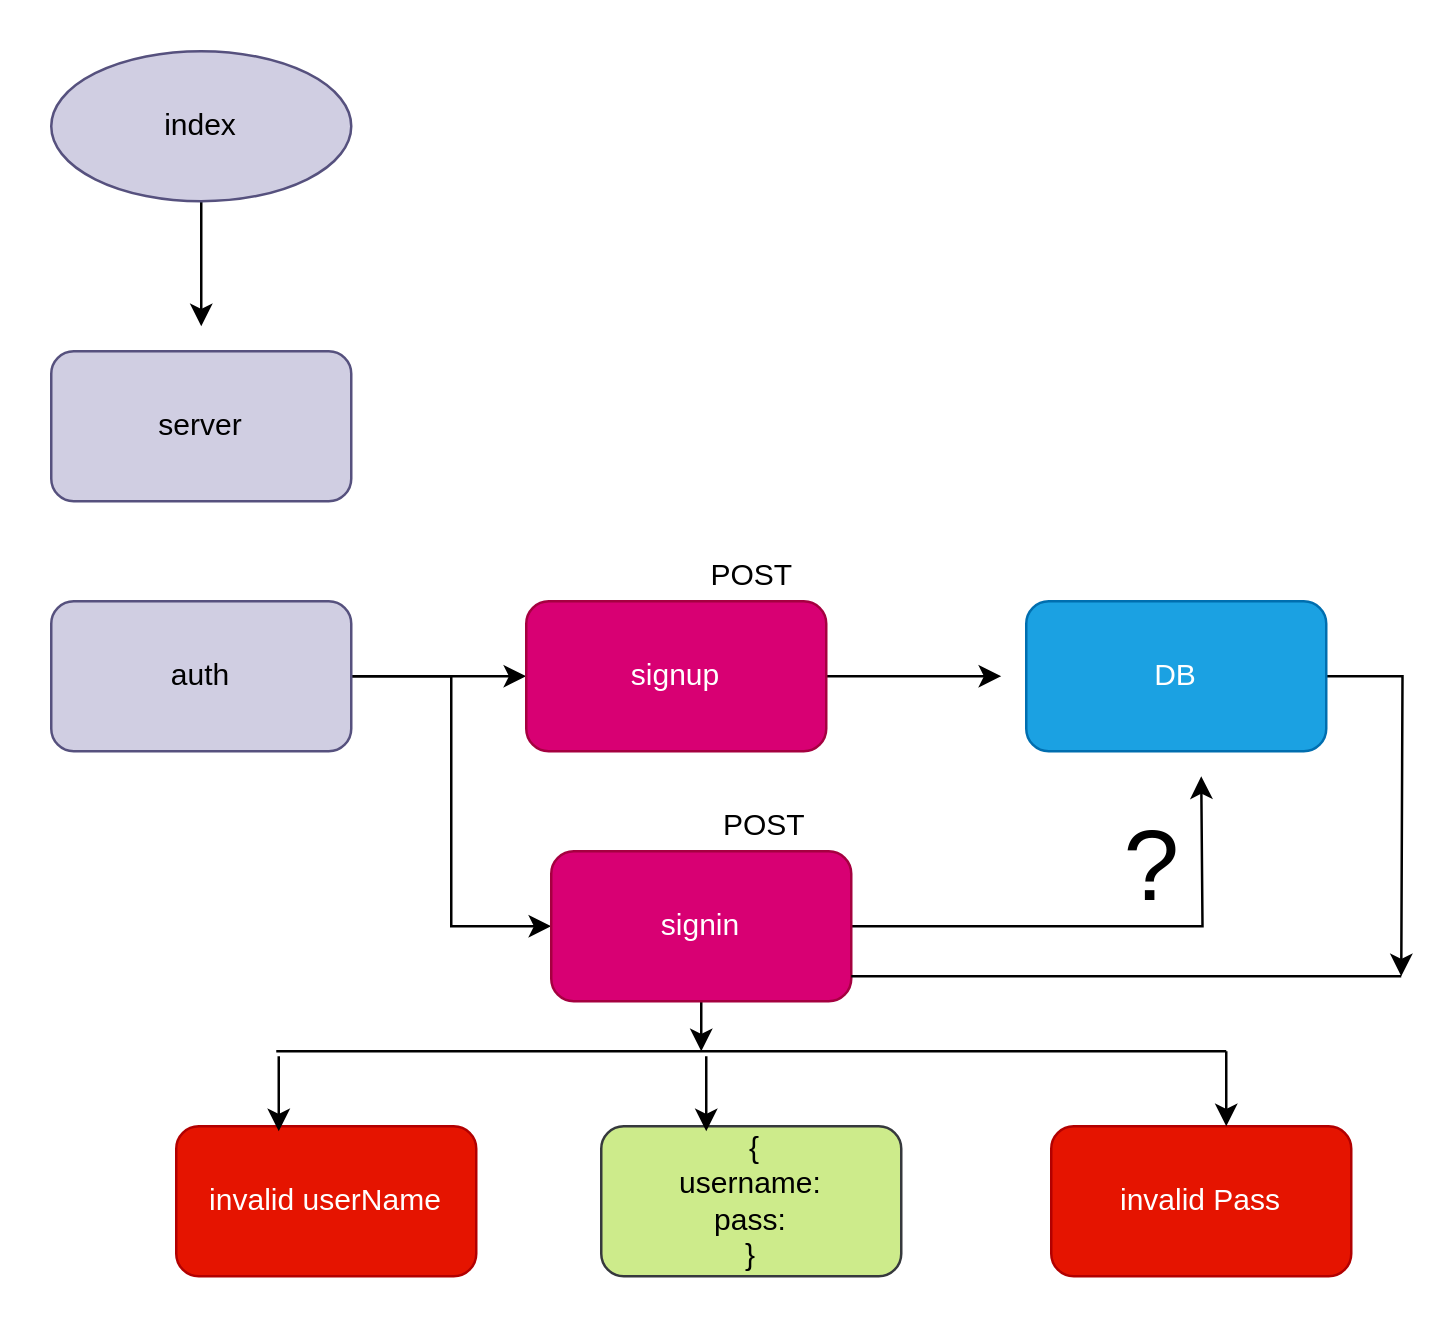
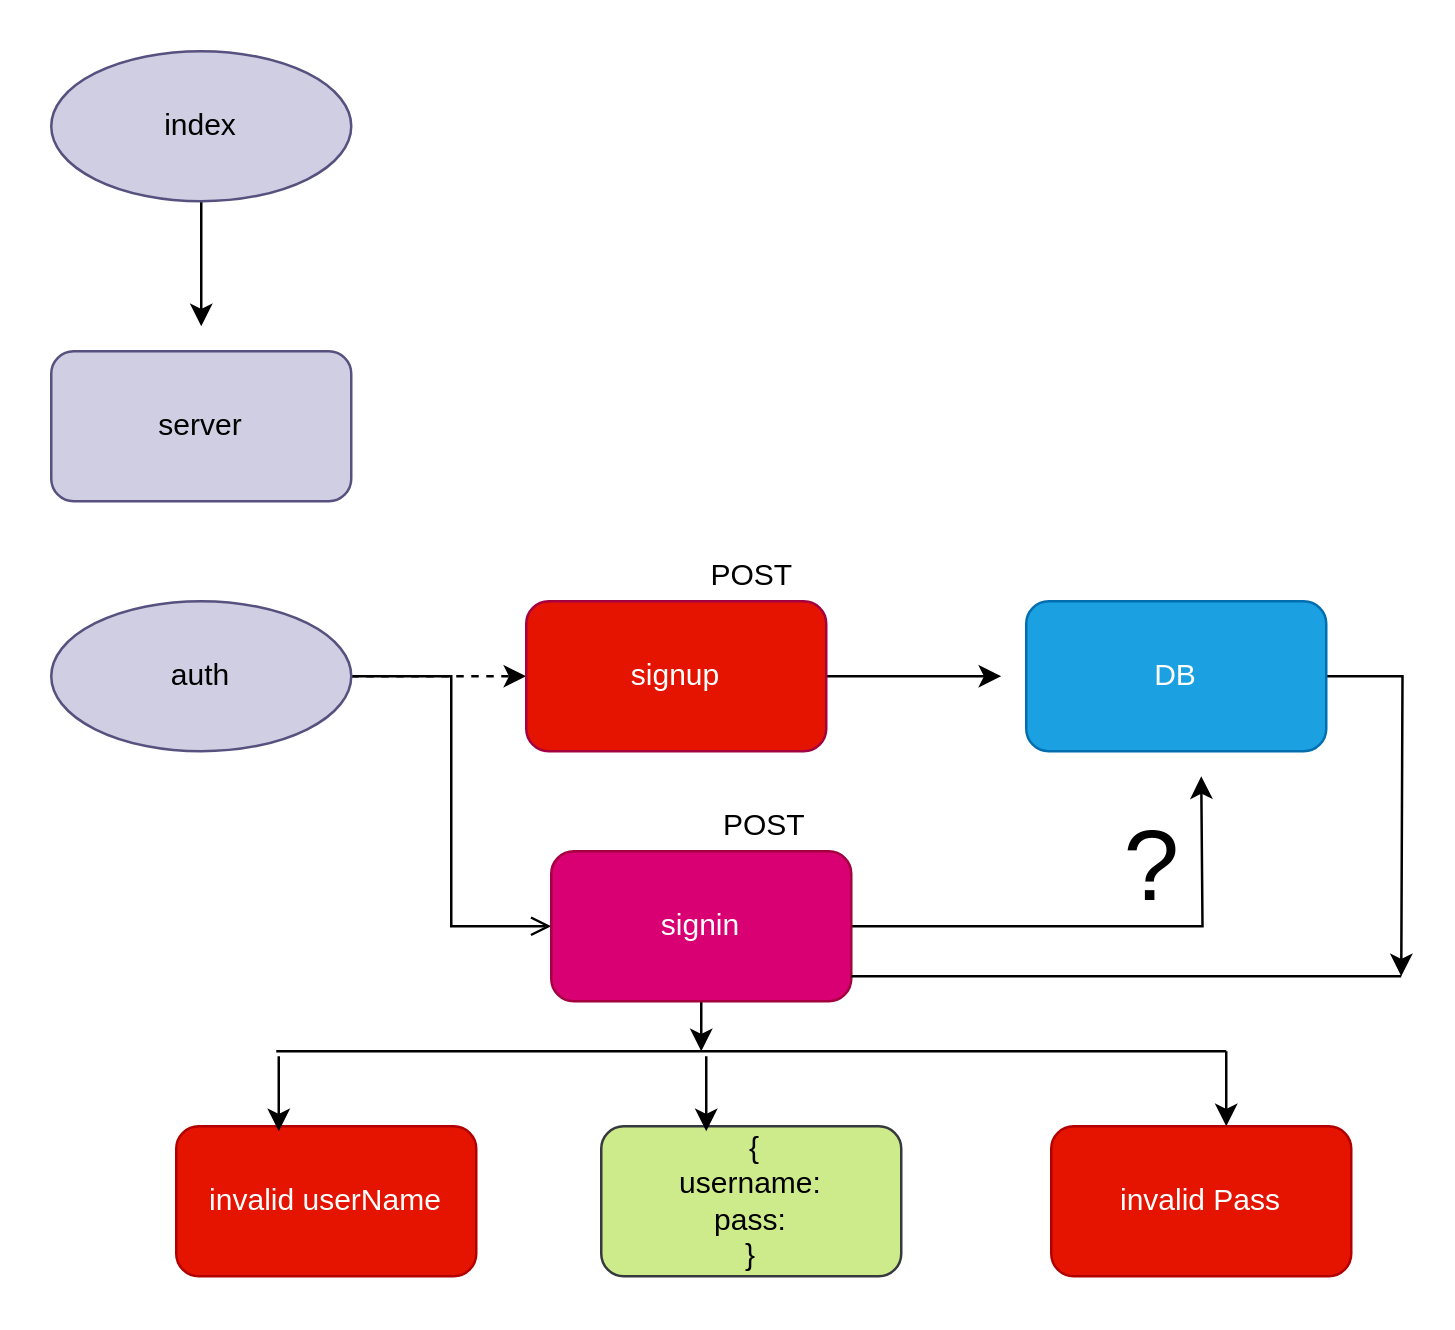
node "auth": shape rounded rectangle -> ellipse
edge "auth" -> "signup": style solid -> dashed
node "signup": fillcolor #d80073 -> #e51400
edge "auth" -> "signin": arrowhead classic -> open
